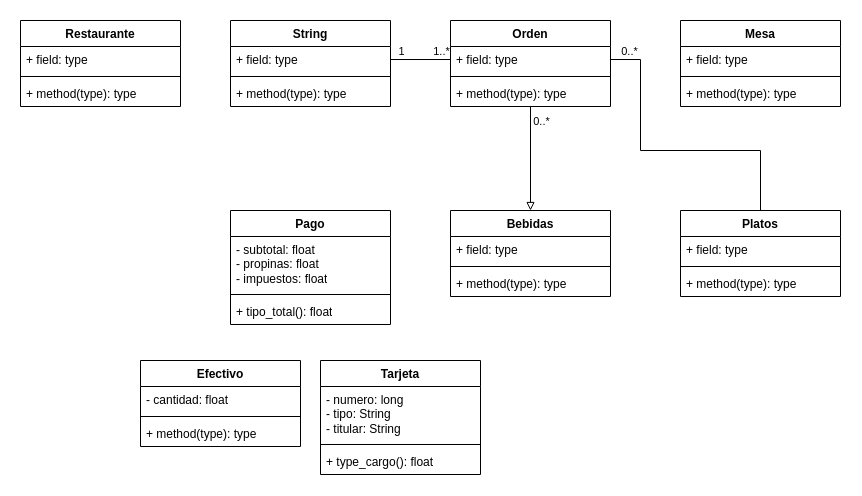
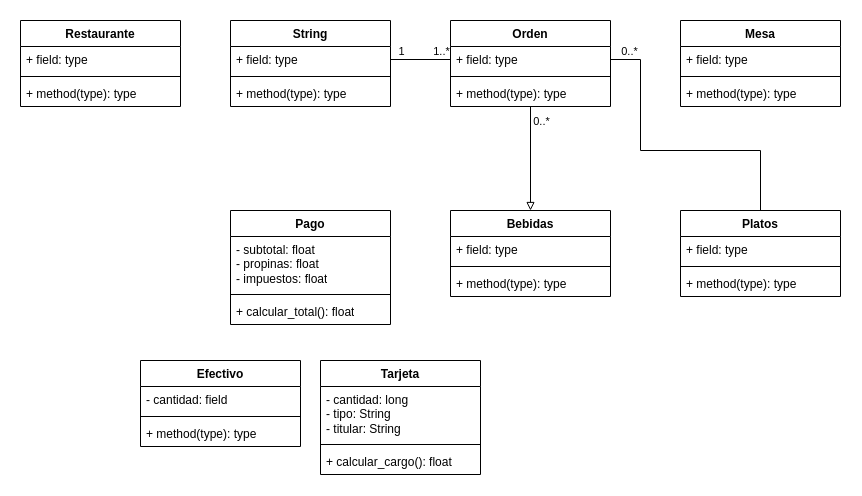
node "+ tipo_total(): float": label "+ tipo_total(): float" -> "+ calcular_total(): float"
node "- cantidad: float": label "- cantidad: float" -> "- cantidad: field"
node "- numero: long - tipo: String - titular: String": label "- numero: long - tipo: String - titular: String" -> "- cantidad: long - tipo: String - titular: String"
node "+ type_cargo(): float": label "+ type_cargo(): float" -> "+ calcular_cargo(): float"
